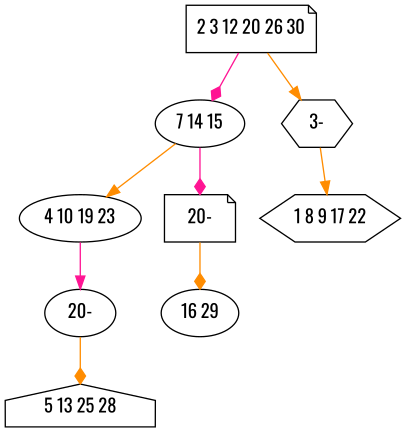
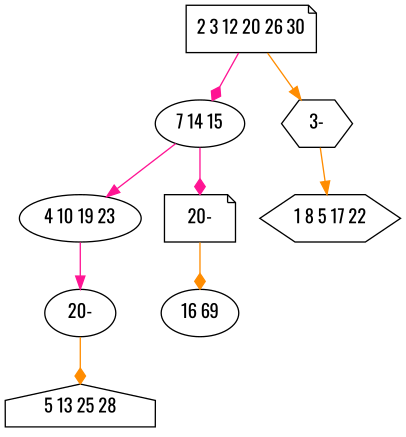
edge "7 14 15" -> "4 10 19 23": color darkorange -> deeppink
node "1 8 9 17 22": label "1 8 9 17 22" -> "1 8 5 17 22"
node "16 29": label "16 29" -> "16 69"
